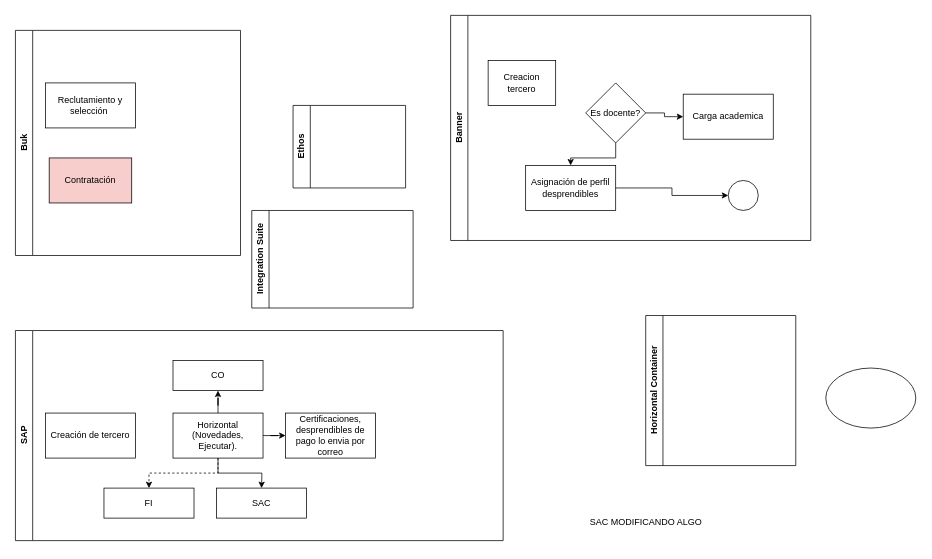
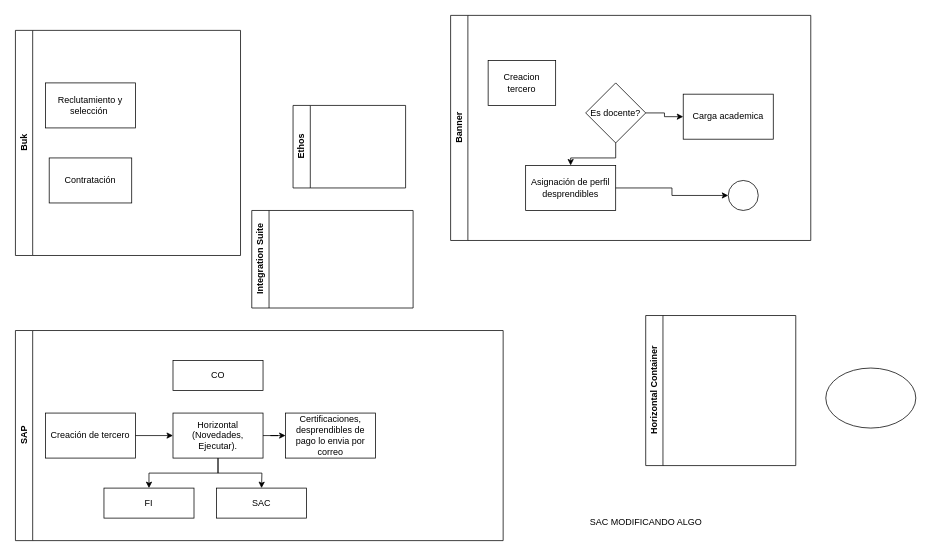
node "Contratación": fillcolor #f8cecc -> #ffffff
edge "Horizontal (Novedades, Ejecutar)." -> "CO": removed
edge "Creación de tercero" -> "Horizontal (Novedades, Ejecutar).": added
edge "Horizontal (Novedades, Ejecutar)." -> "FI": style dashed -> solid
